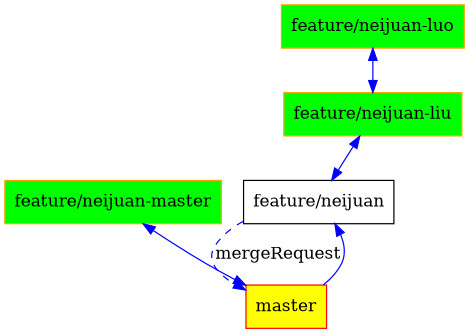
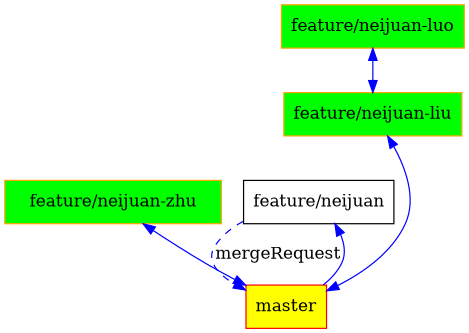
edge "feature/neijuan-liu" -- "feature/neijuan": now "feature/neijuan-liu" -- "master"
node "feature/neijuan-master": label "feature/neijuan-master" -> "feature/neijuan-zhu"
